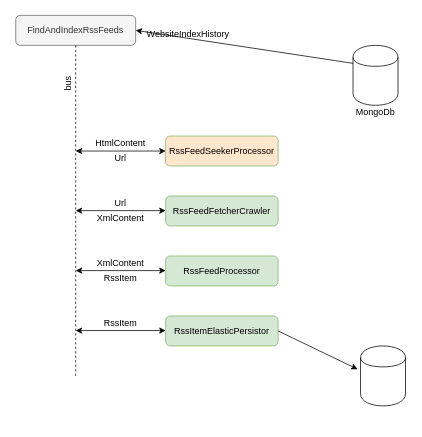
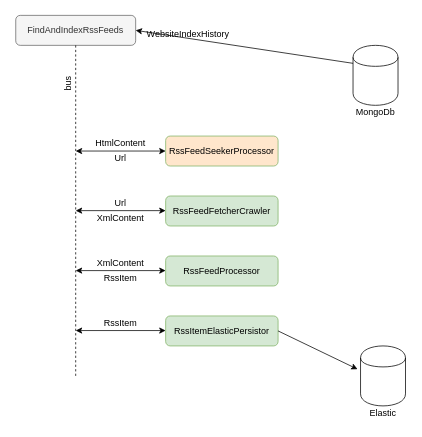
node "Elastic": added
